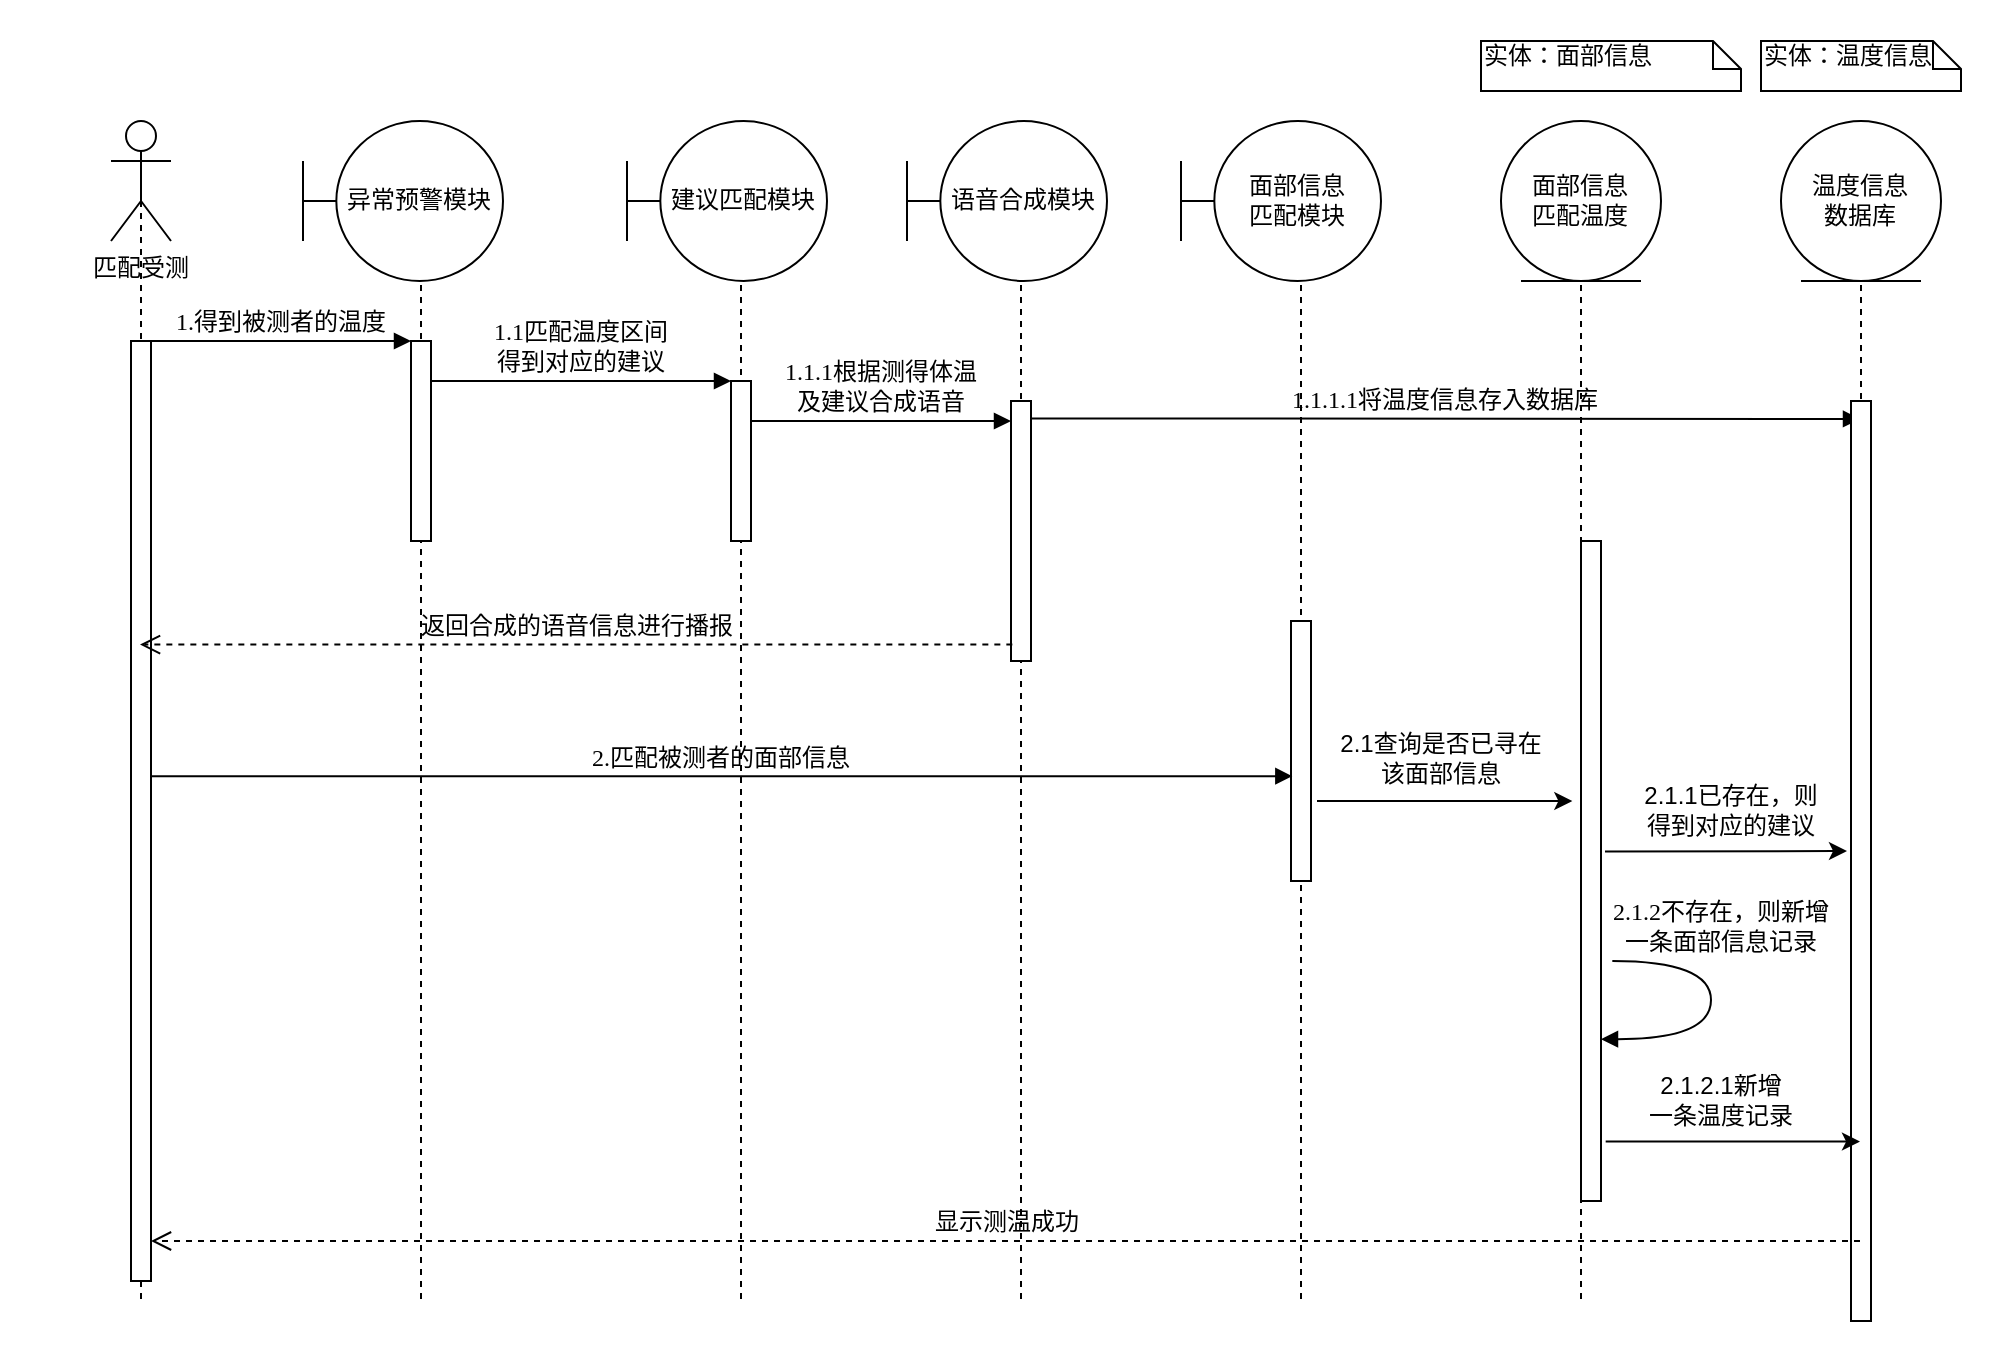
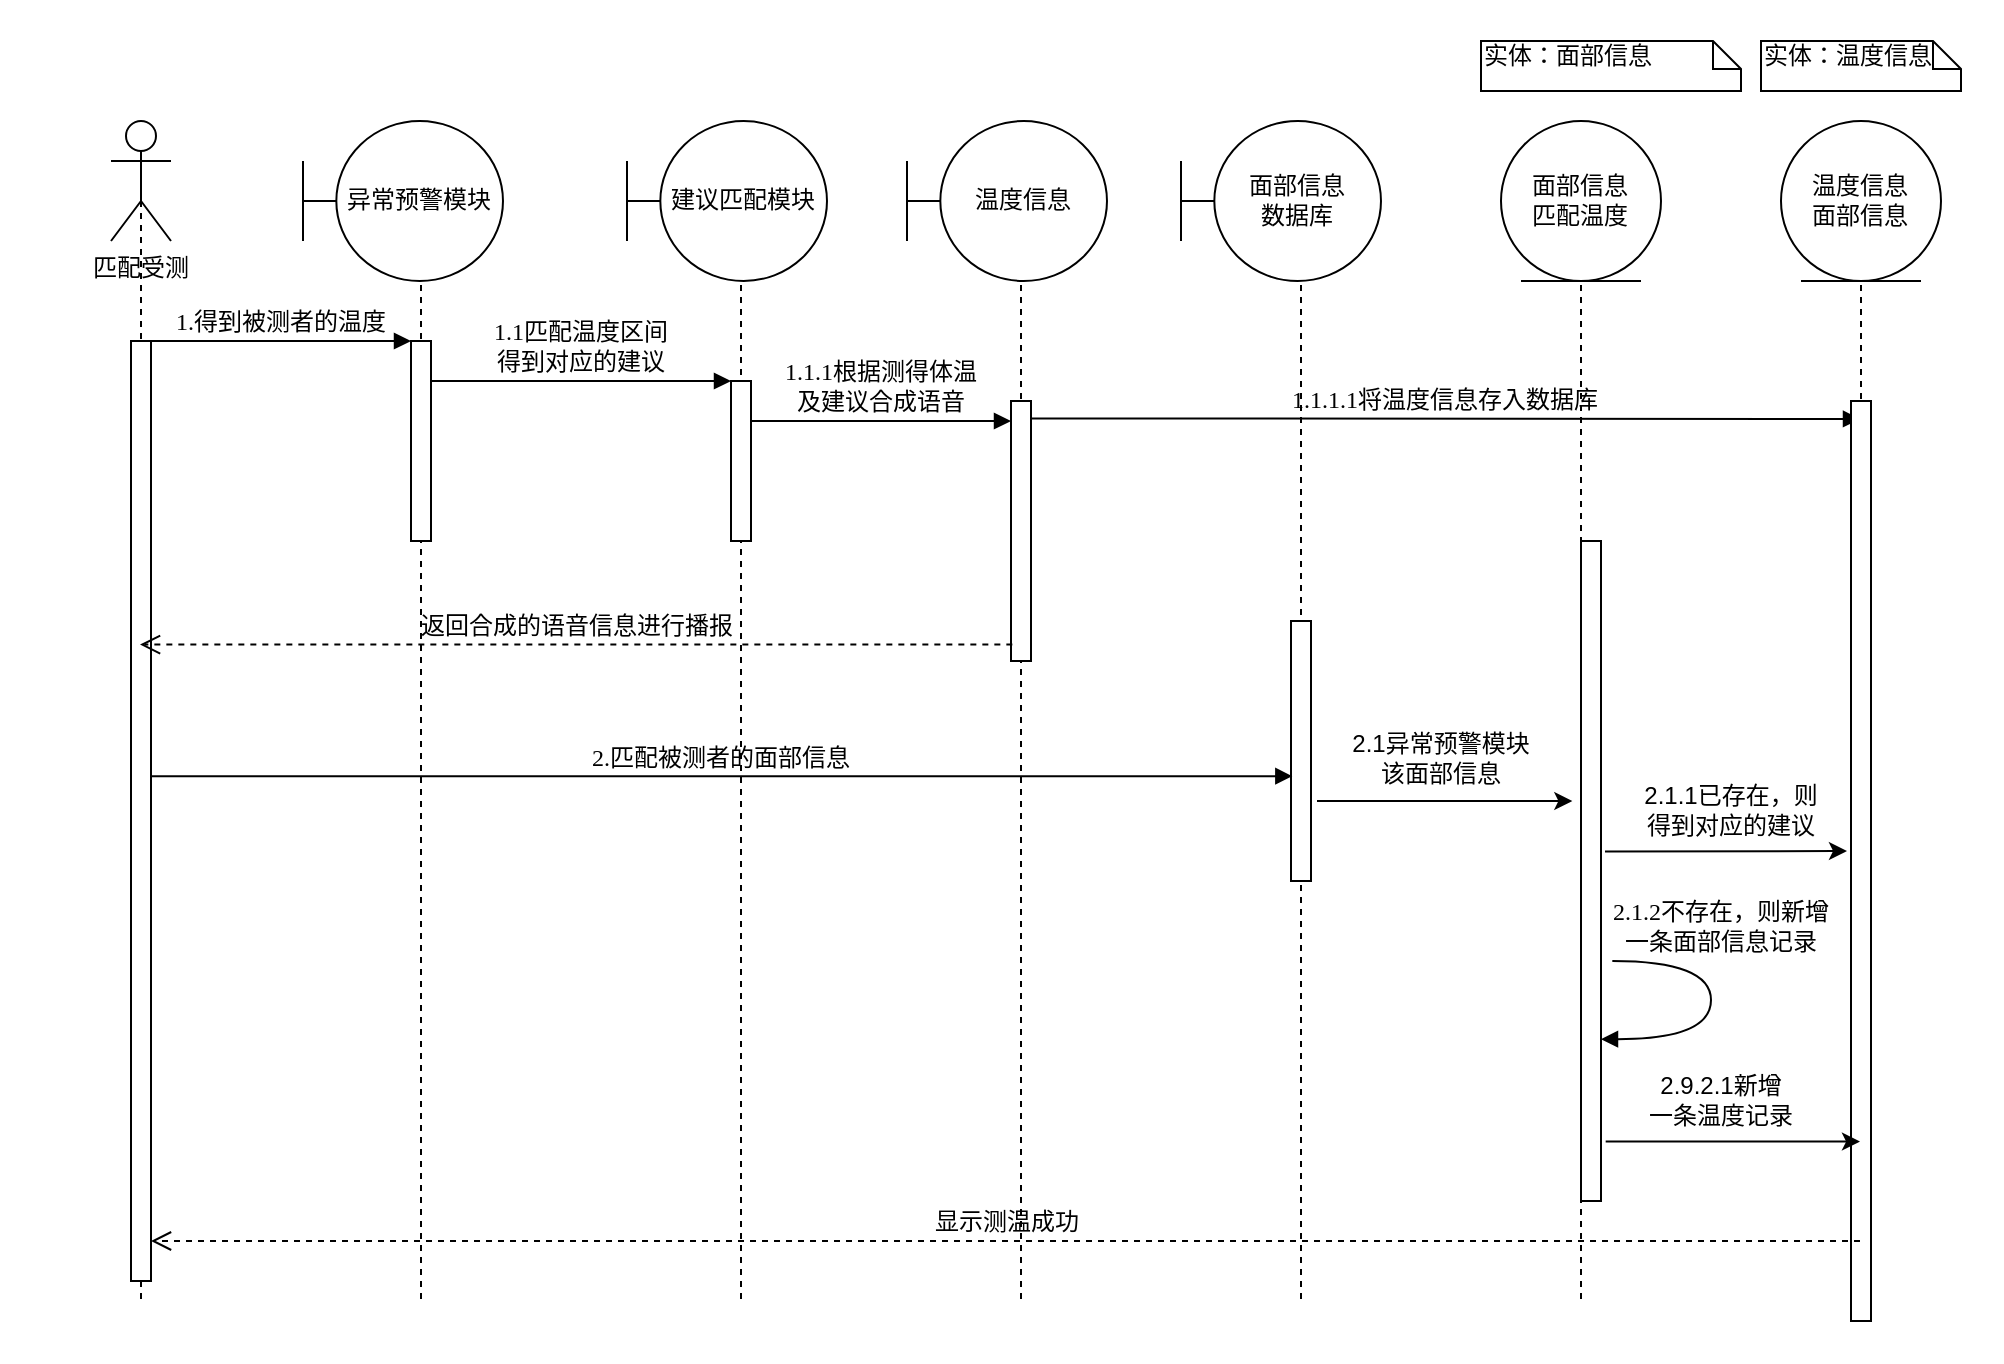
node "语音合成模块": label "语音合成模块" -> "温度信息"
node "面部信息 匹配模块": label "面部信息 匹配模块" -> "面部信息 数据库"
node "温度信息 数据库": label "温度信息 数据库" -> "温度信息 面部信息"
node "2.1查询是否已寻在 该面部信息": label "2.1查询是否已寻在 该面部信息" -> "2.1异常预警模块 该面部信息"
node "2.1.2.1新增 一条温度记录": label "2.1.2.1新增 一条温度记录" -> "2.9.2.1新增 一条温度记录"
